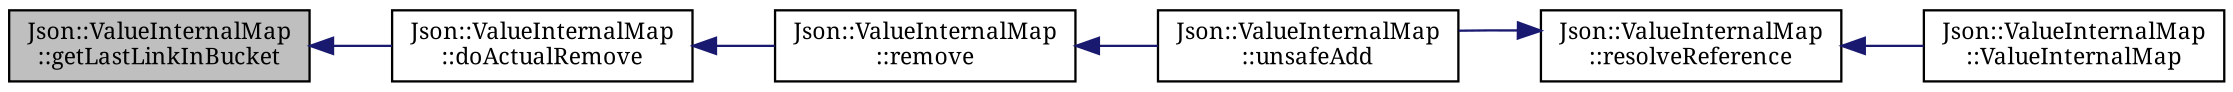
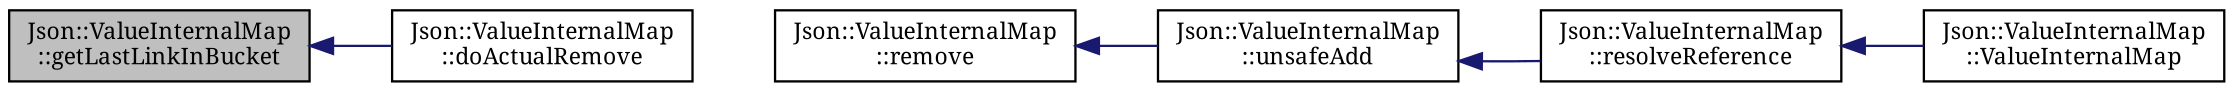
edge "Json::ValueInternalMap ::unsafeAdd" -> "Json::ValueInternalMap ::resolveReference": reversed
edge "Json::ValueInternalMap ::remove" -> "Json::ValueInternalMap ::doActualRemove": removed
